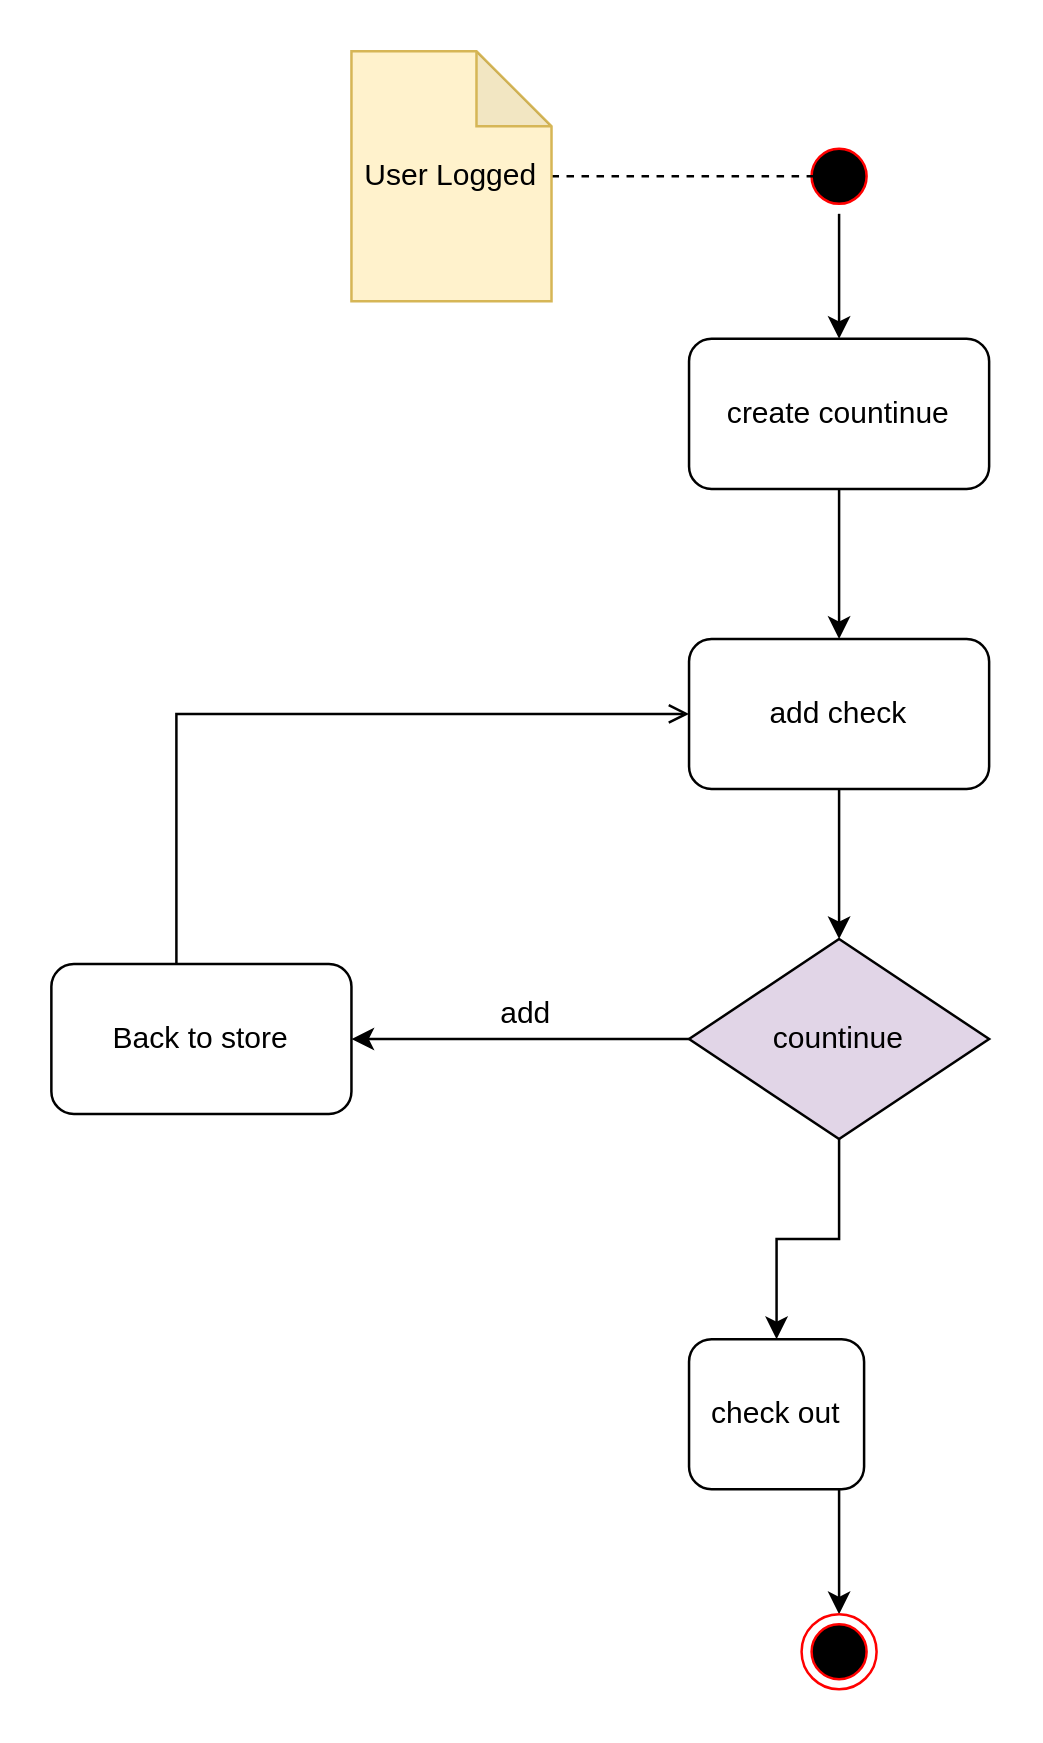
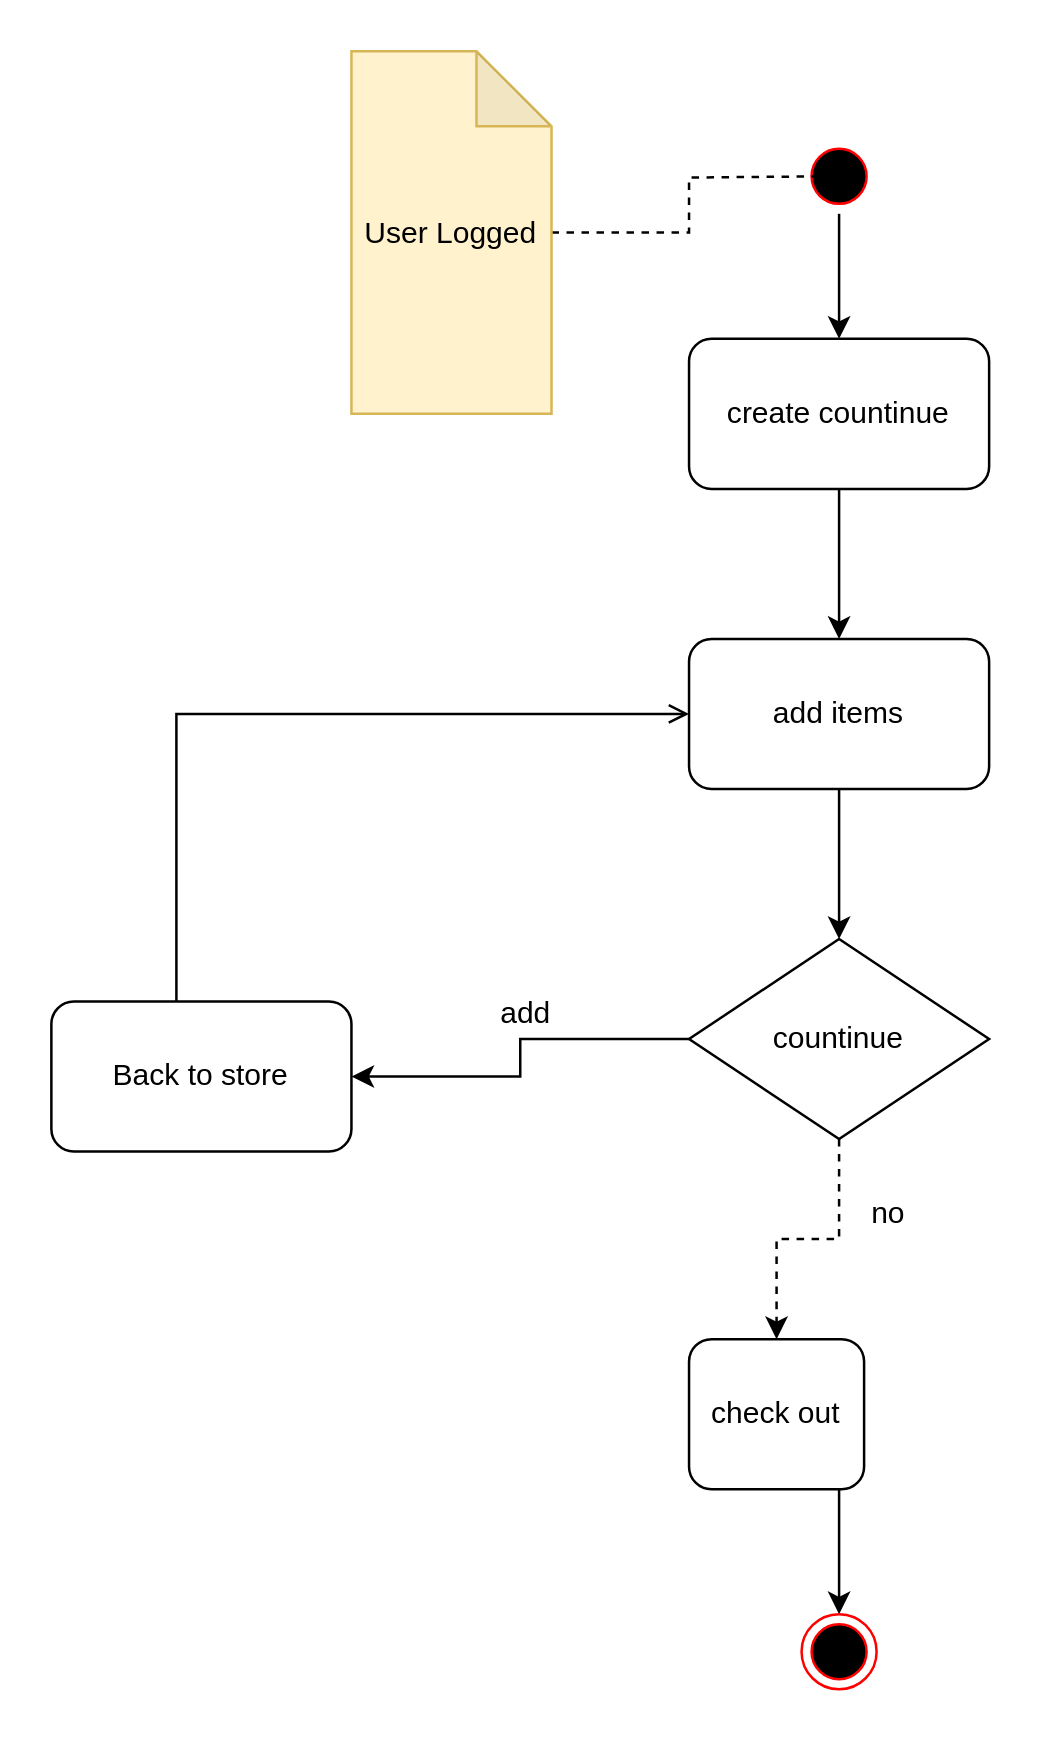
node "User Logged": size 200x250 -> 200x363
node "add check": label "add check" -> "add items"
node "Back to store": moved (201, 1039) -> (201, 1076)
node "countinue": fillcolor #e1d5e7 -> #ffffff
node "no": added
edge "countinue" -> "check out": style solid -> dashed
